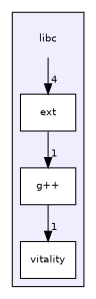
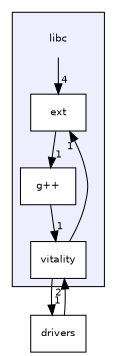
edge "vitality" -> "ext": added
node "drivers": added
